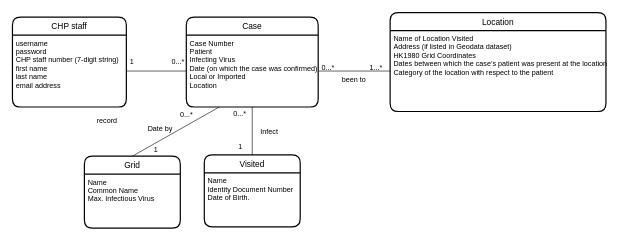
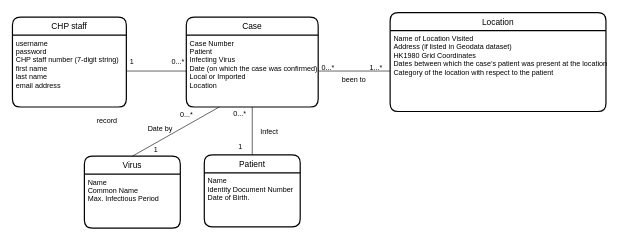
node "Visited": label "Visited" -> "Patient"
node "Grid": label "Grid" -> "Virus"
node "Name Common Name Max. Infectious Virus": label "Name Common Name Max. Infectious Virus" -> "Name Common Name Max. Infectious Period"
